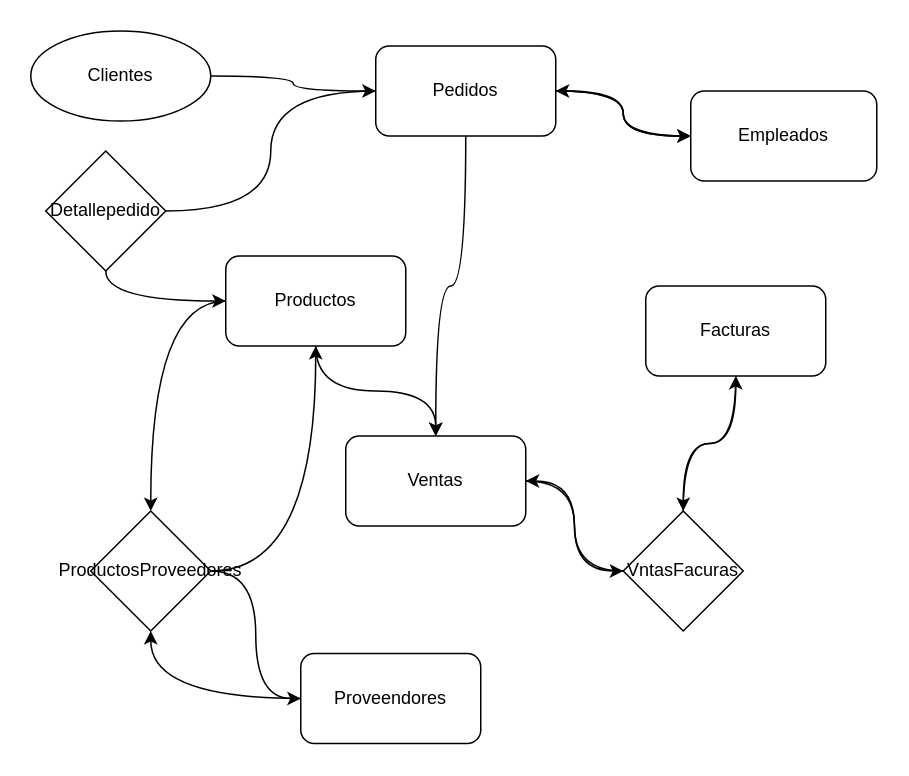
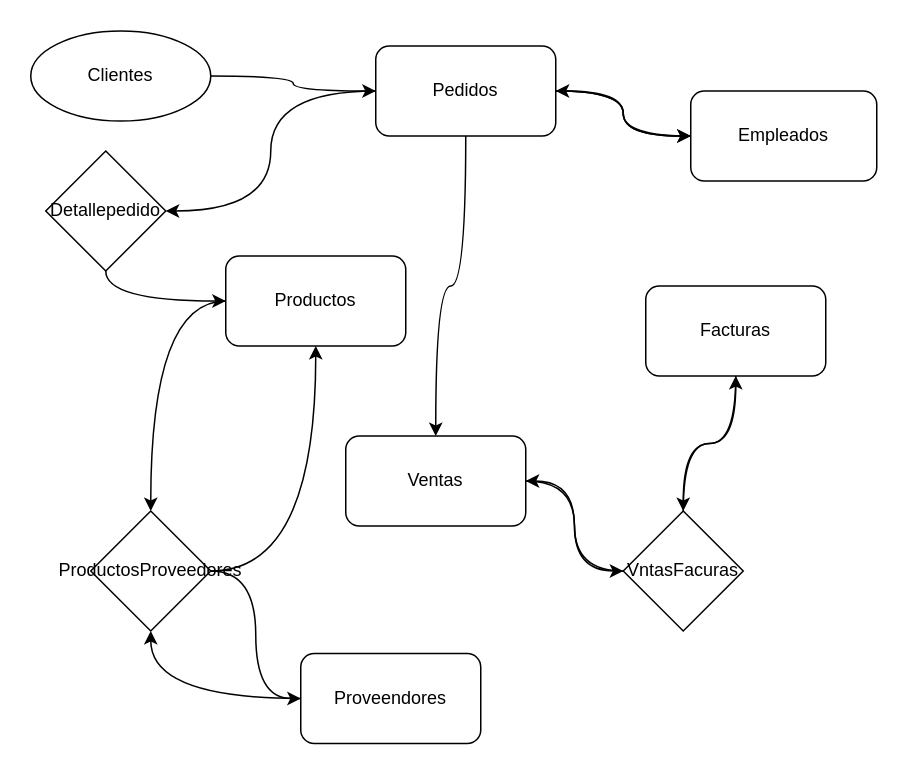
edge "Pedidos" -- "Detallepedido": arrowhead none -> classic
edge "Productos" -> "Ventas": removed
